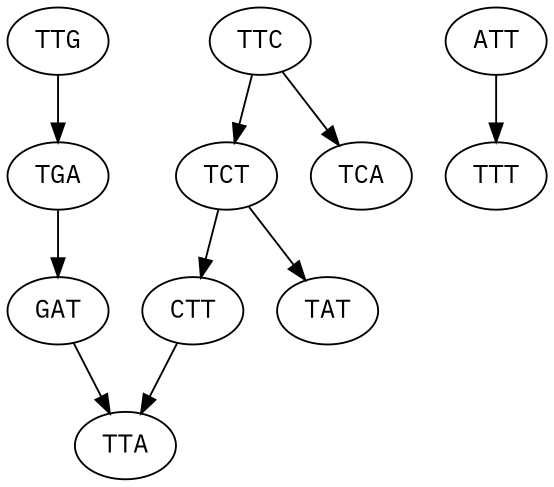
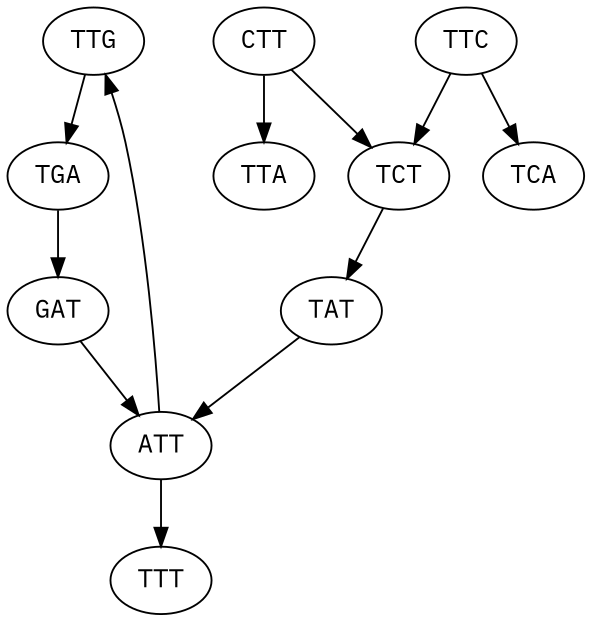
edge "TCT" -> "CTT": reversed
edge "ATT" -> "TTG": added
edge "GAT" -> "TTA": now "GAT" -> "ATT"
edge "TAT" -> "ATT": added
